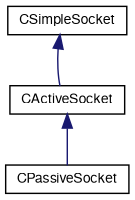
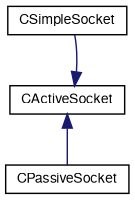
edge "CActiveSocket" -> "CSimpleSocket": reversed
